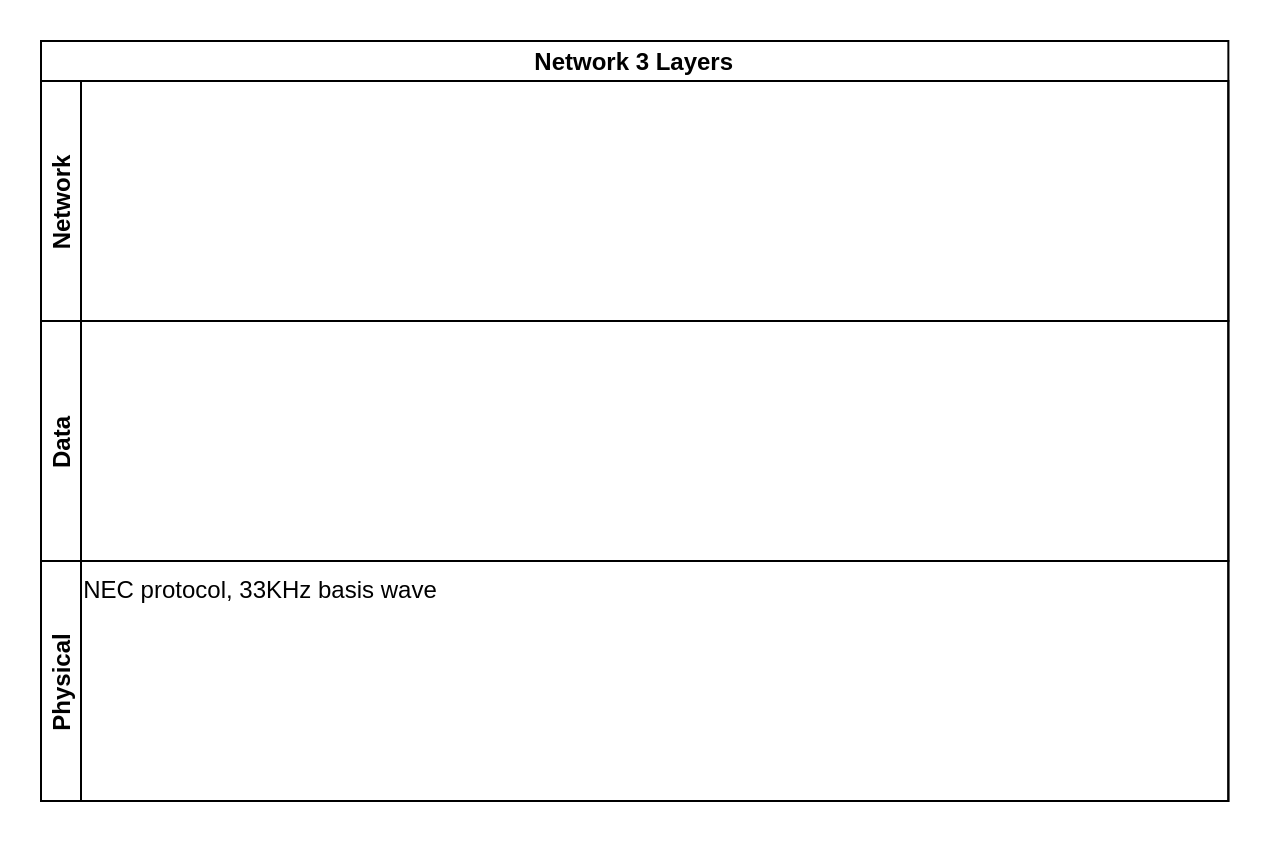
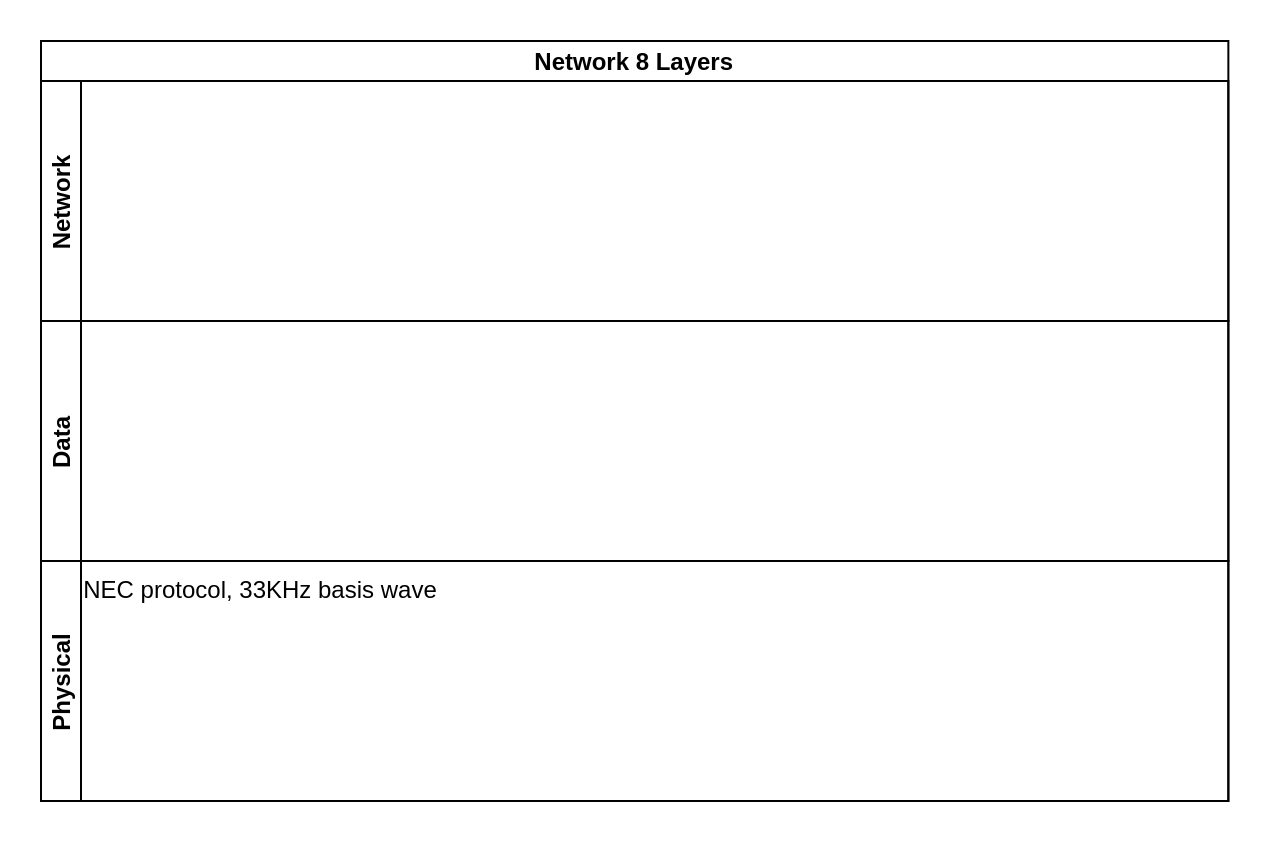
node "Network 3 Layers": label "Network 3 Layers" -> "Network 8 Layers"
